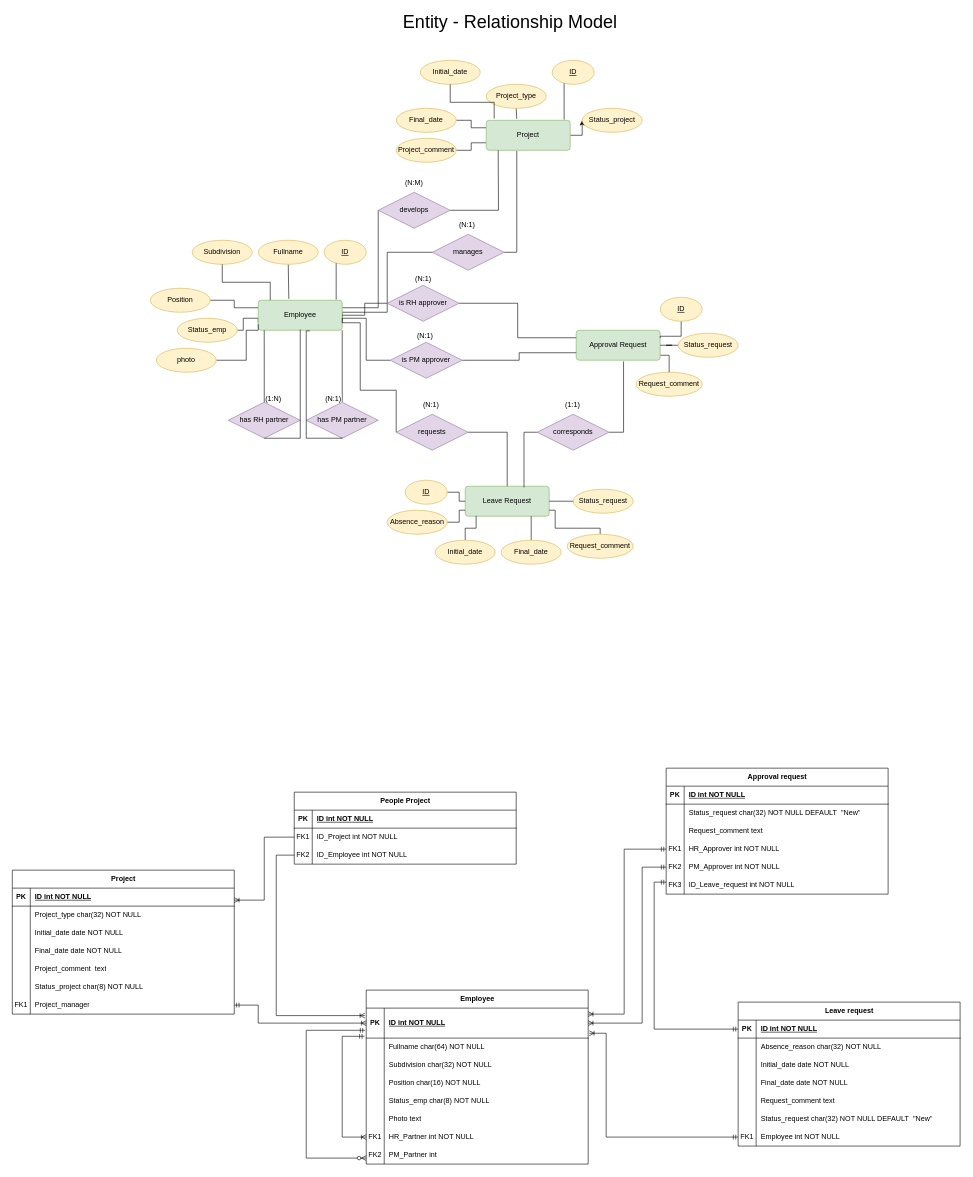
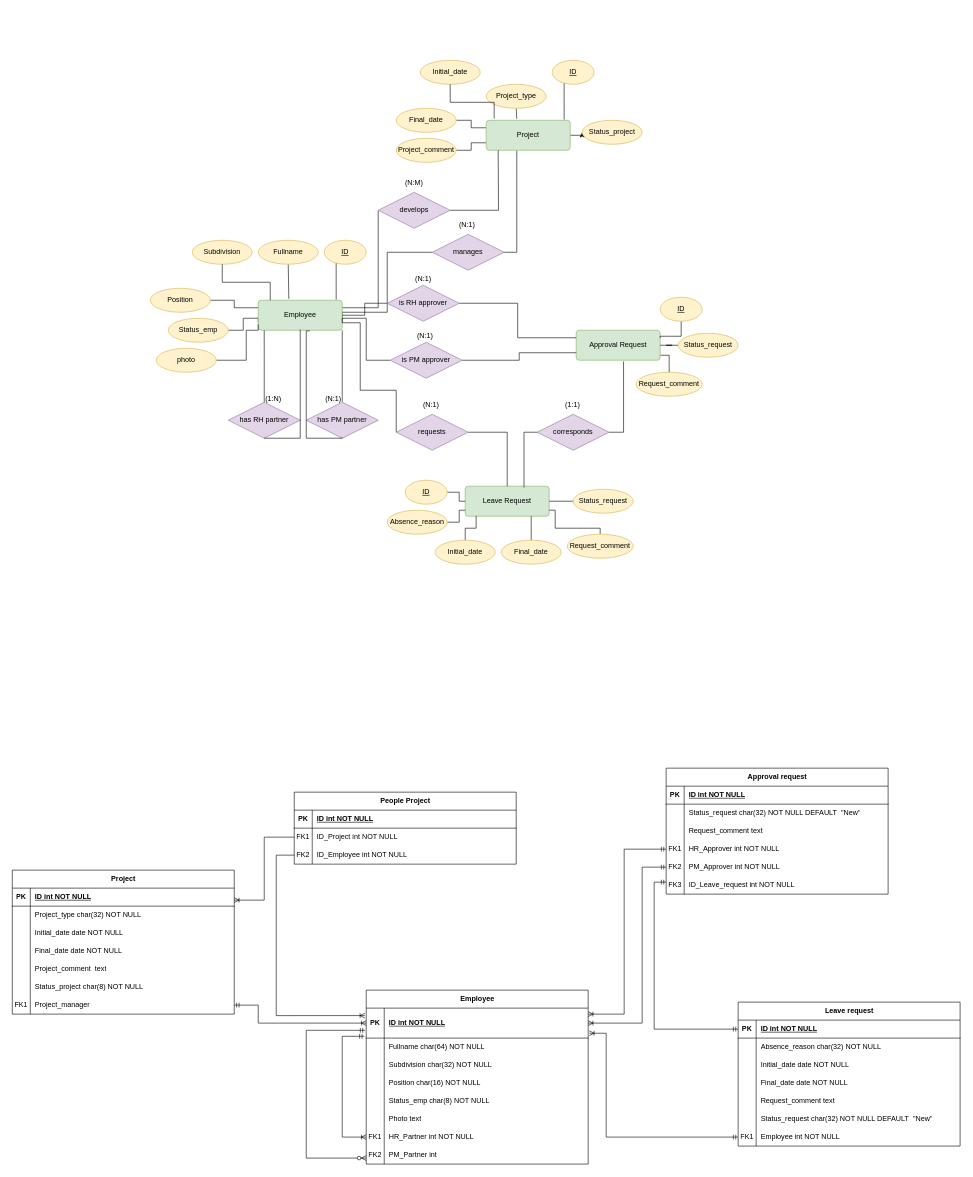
node "Entity - Relationship Model": removed
node "Status_project": moved (612, 120) -> (612, 132)
node "Status_emp": moved (207, 330) -> (198, 330)
